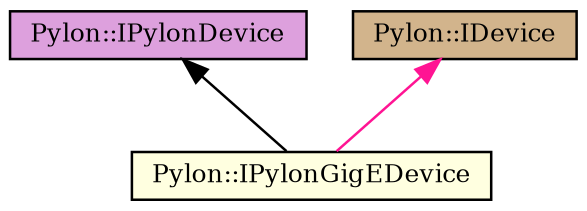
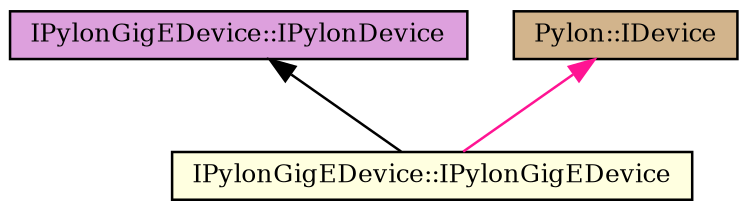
node "Pylon::IPylonDevice": label "Pylon::IPylonDevice" -> "IPylonGigEDevice::IPylonDevice"
node "Pylon::IPylonGigEDevice": label "Pylon::IPylonGigEDevice" -> "IPylonGigEDevice::IPylonGigEDevice"
